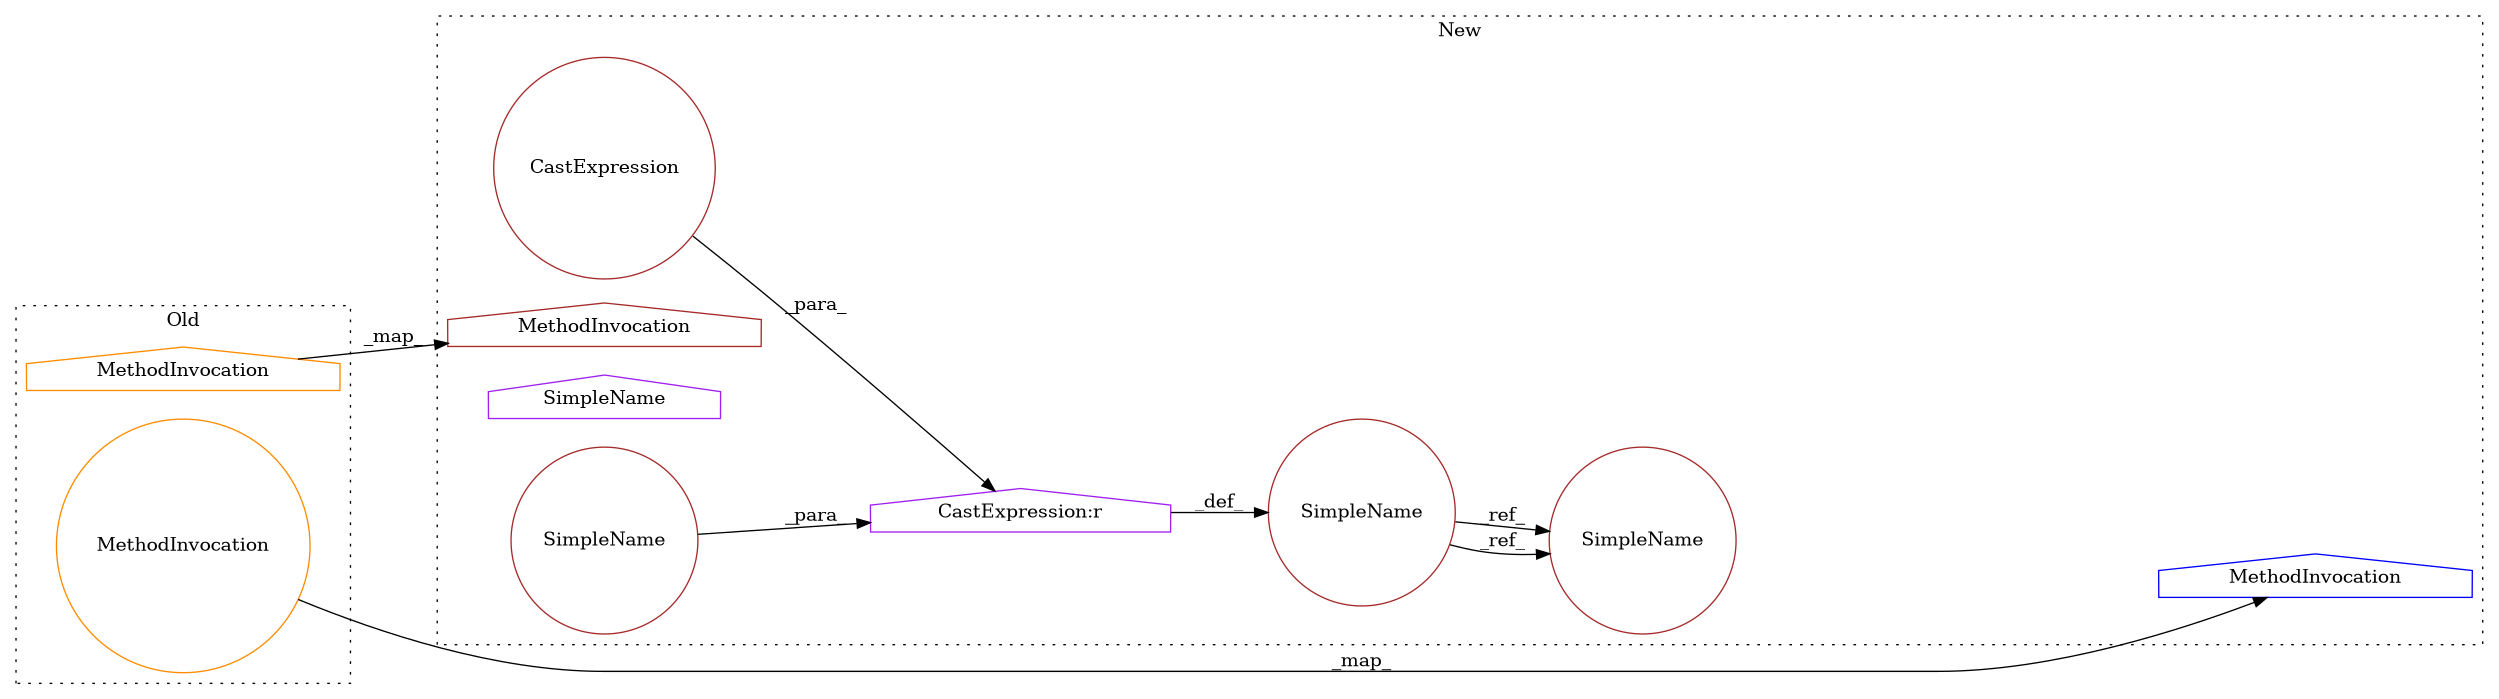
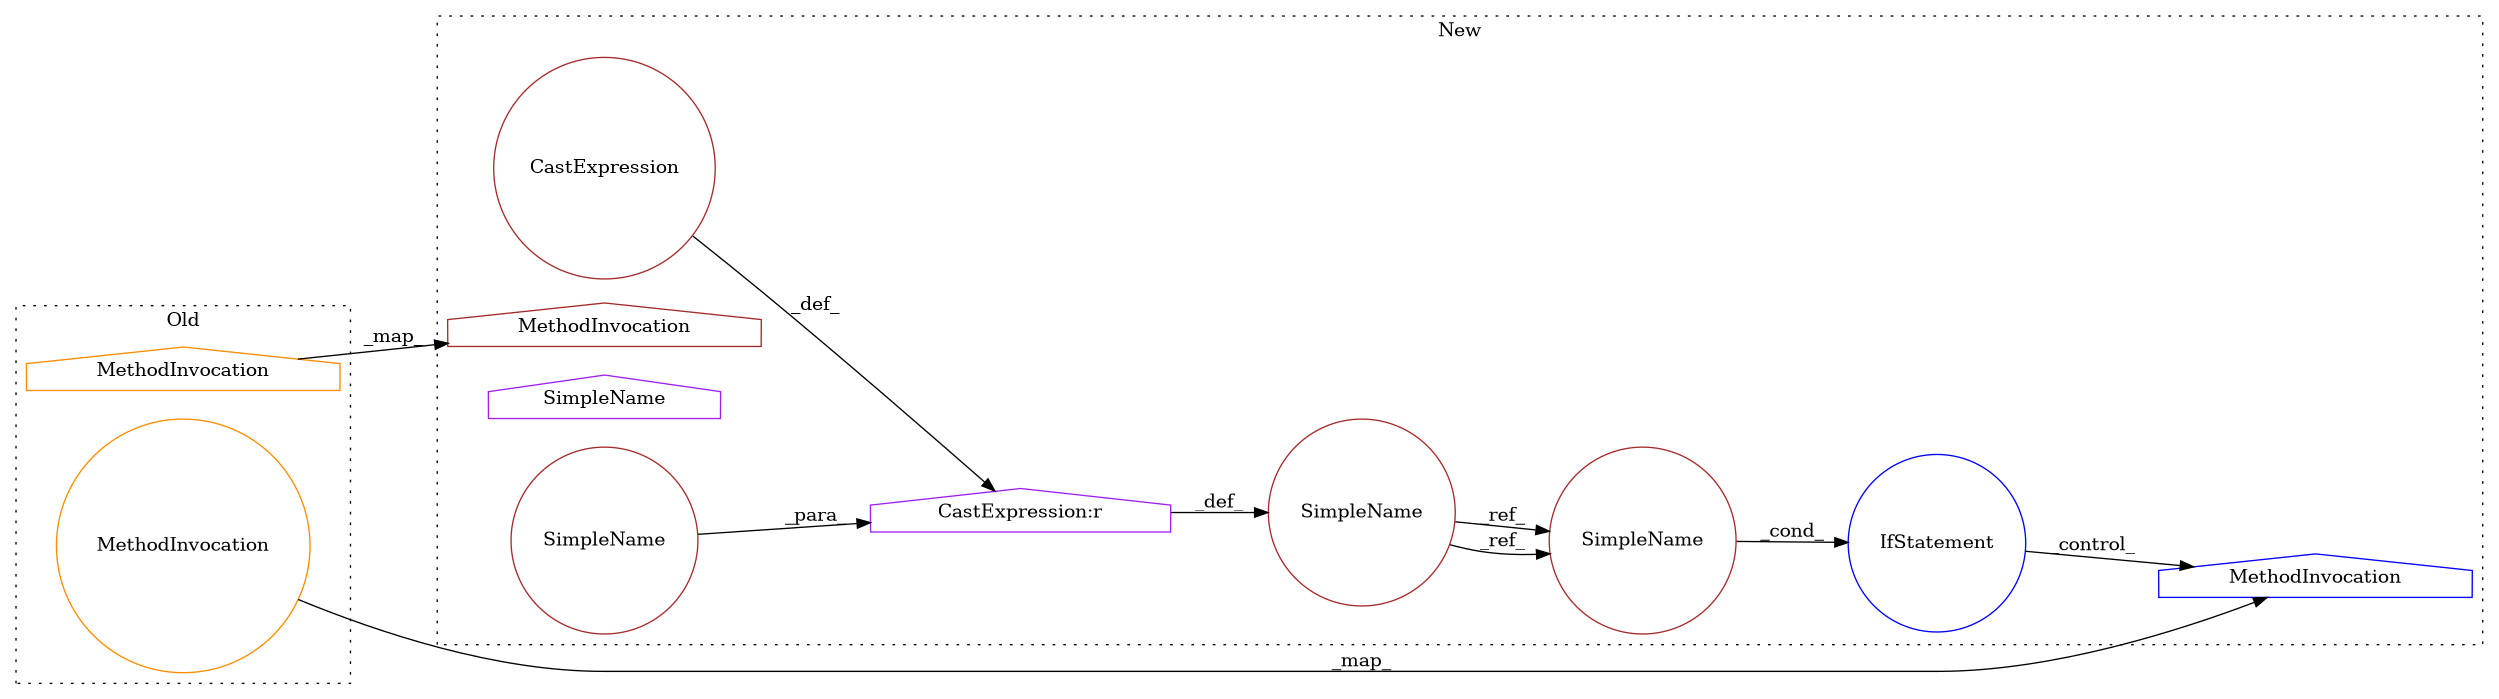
edge "CastExpression" -> "CastExpression:r": label "_para_" -> "_def_"
node "IfStatement": added
